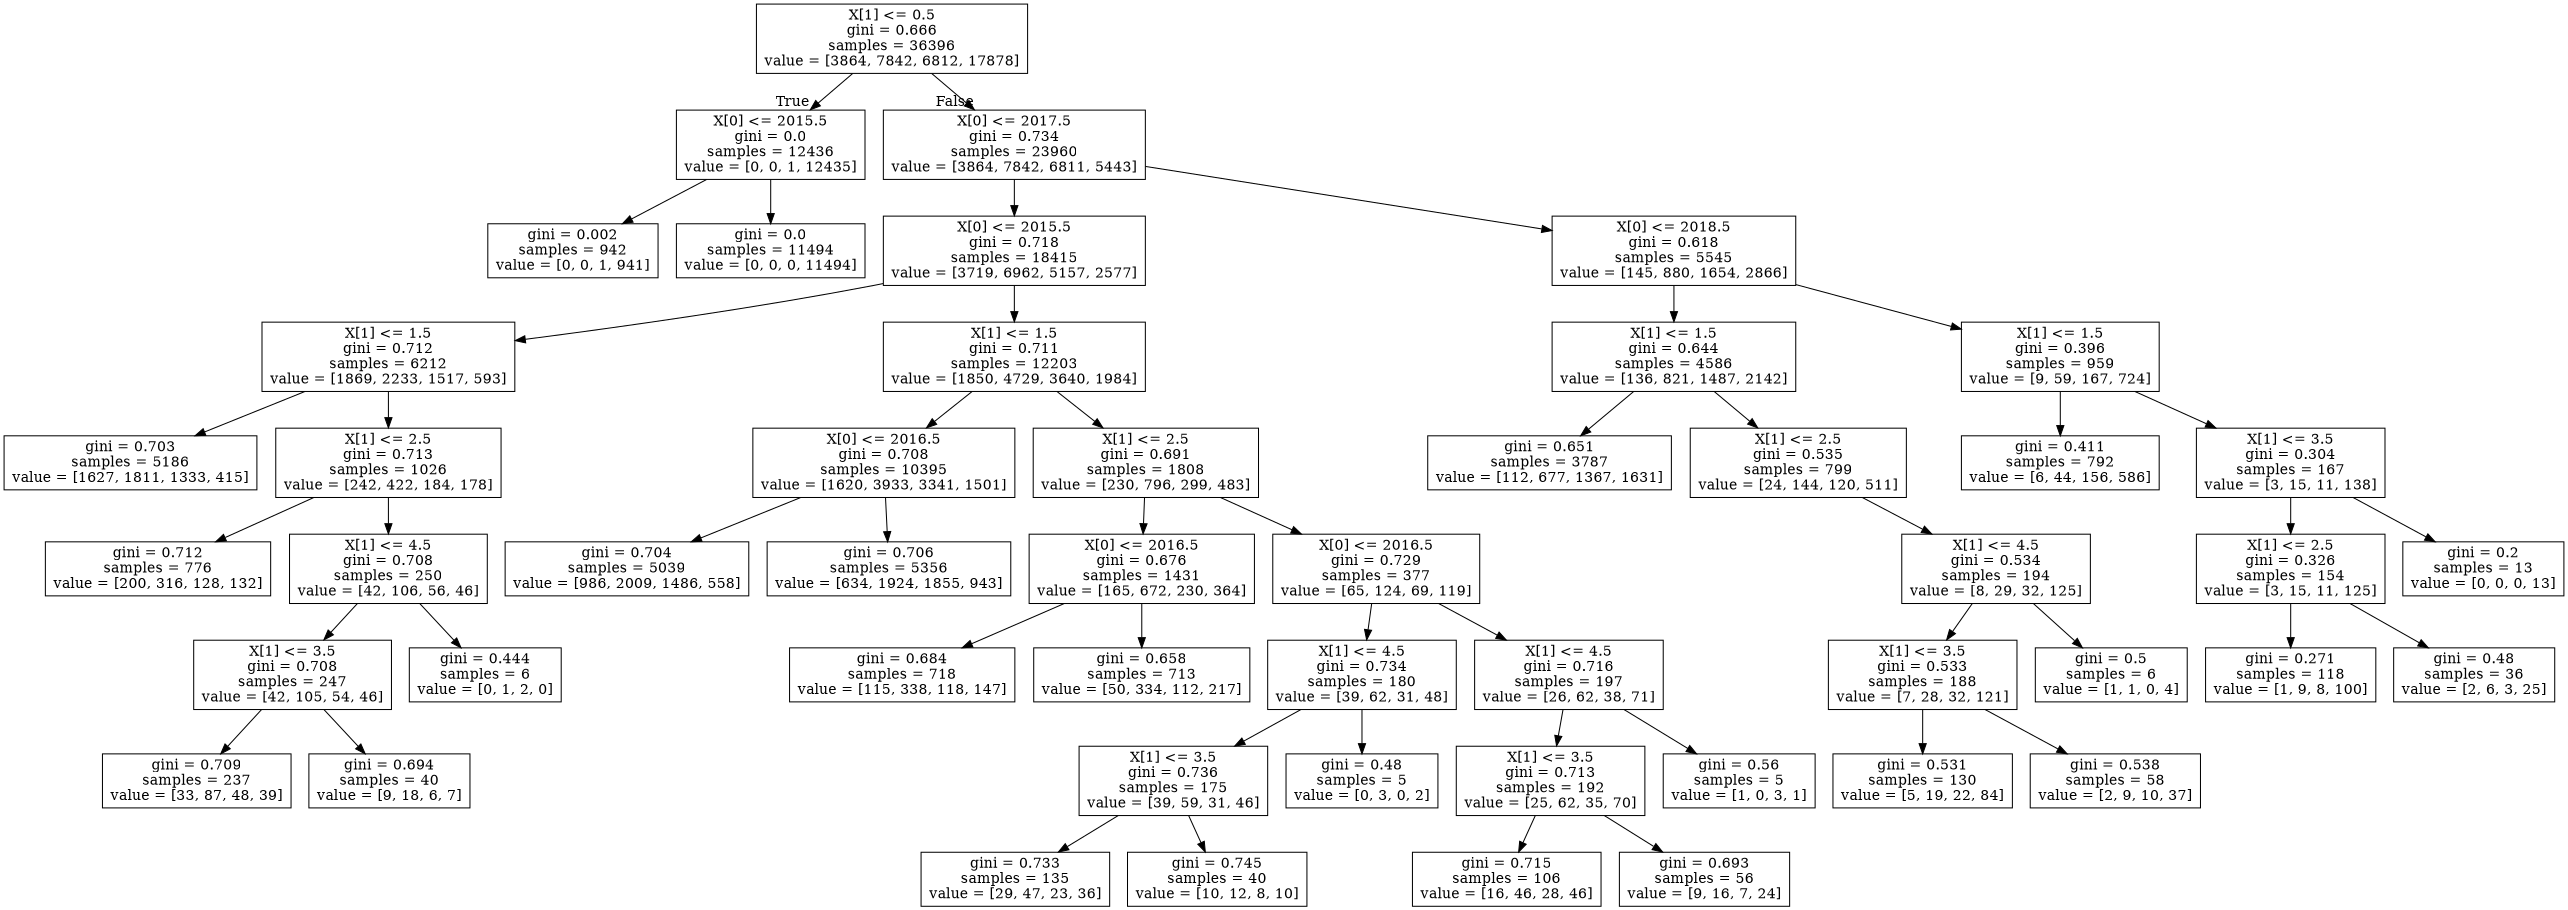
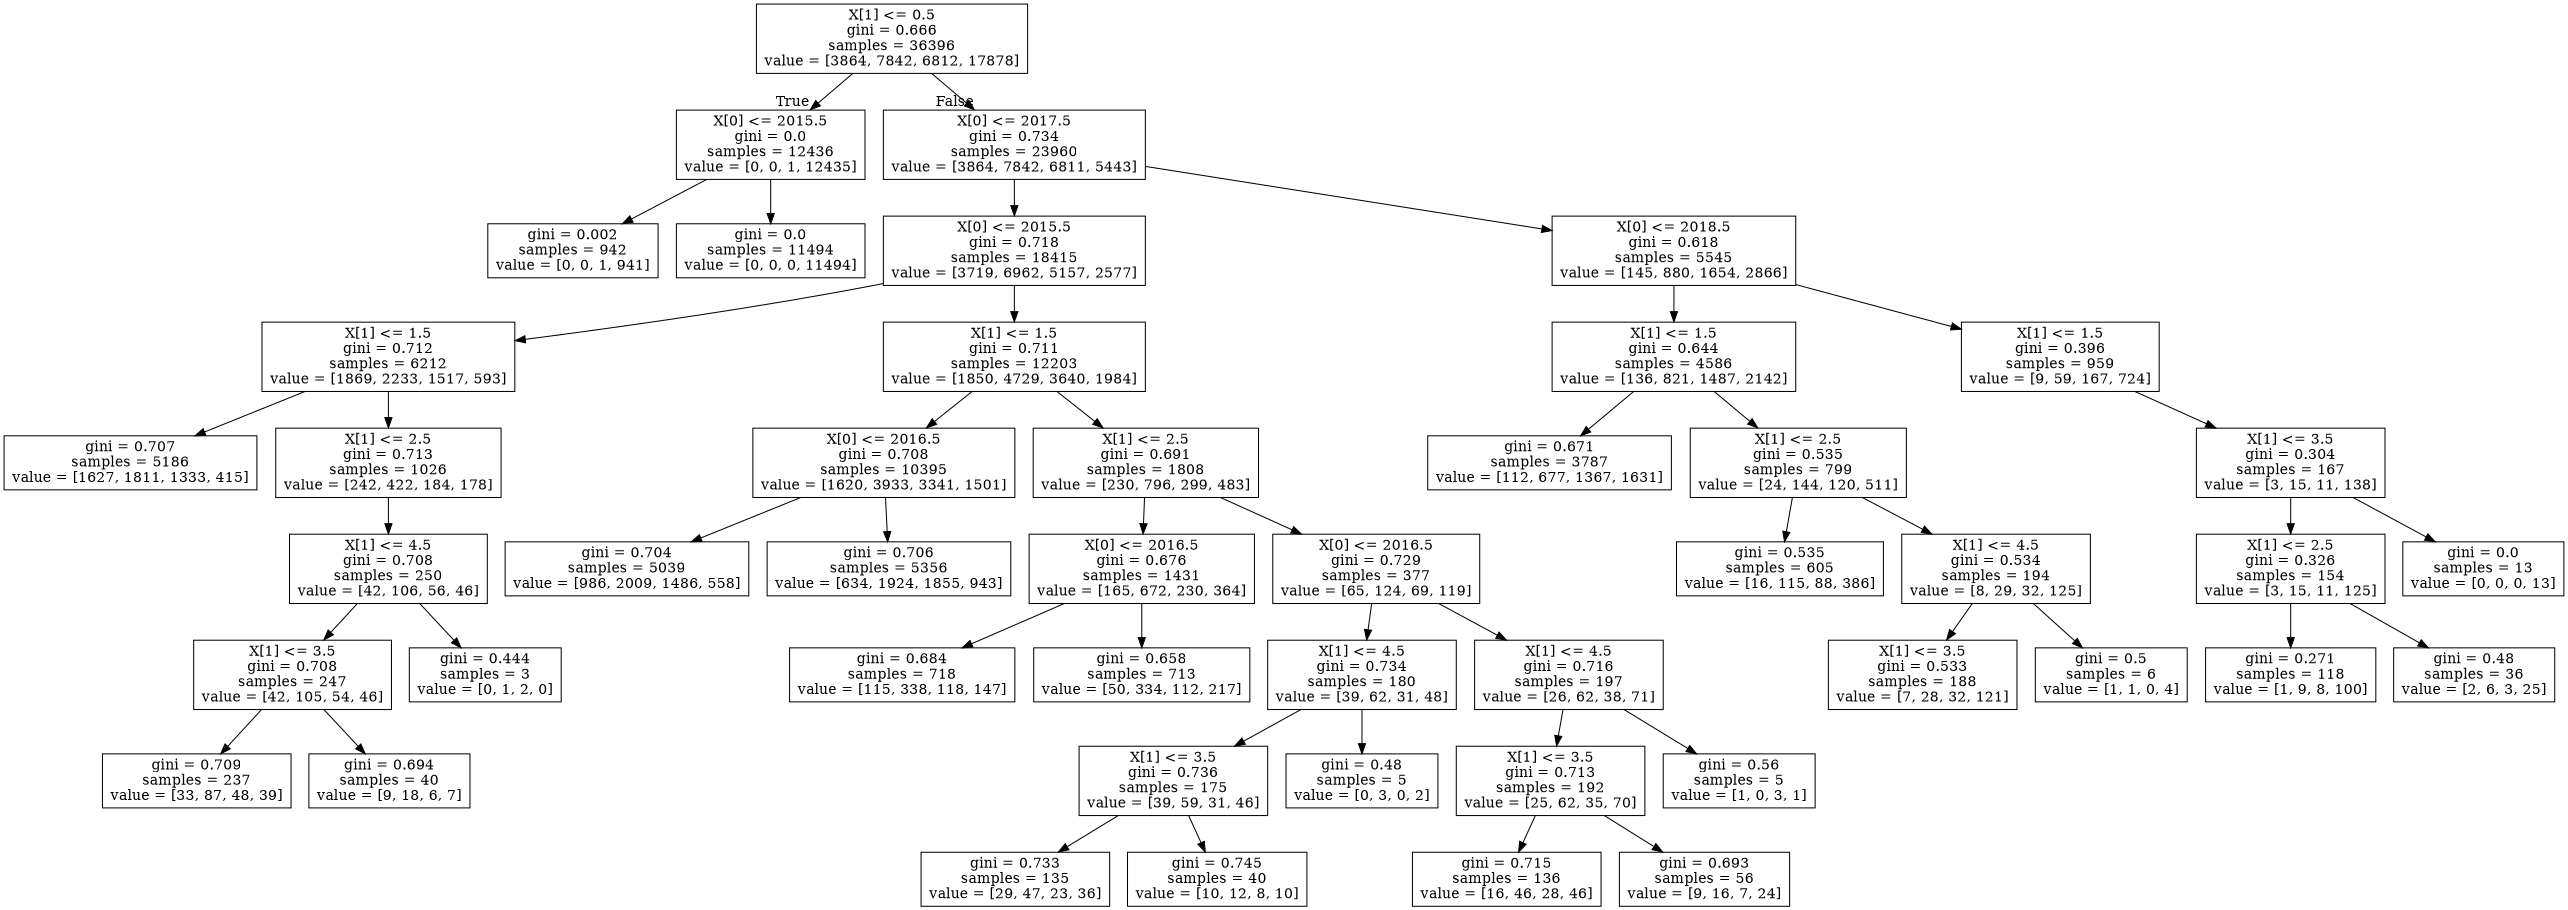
node "gini = 0.703 samples = 5186 value = [1627, 1811, 1333, 415]": label "gini = 0.703 samples = 5186 value = [1627, 1811, 1333, 415]" -> "gini = 0.707 samples = 5186 value = [1627, 1811, 1333, 415]"
node "gini = 0.651 samples = 3787 value = [112, 677, 1367, 1631]": label "gini = 0.651 samples = 3787 value = [112, 677, 1367, 1631]" -> "gini = 0.671 samples = 3787 value = [112, 677, 1367, 1631]"
node "gini = 0.411 samples = 792 value = [6, 44, 156, 586]": removed
node "gini = 0.712 samples = 776 value = [200, 316, 128, 132]": removed
node "gini = 0.535 samples = 605 value = [16, 115, 88, 386]": added
node "gini = 0.2 samples = 13 value = [0, 0, 0, 13]": label "gini = 0.2 samples = 13 value = [0, 0, 0, 13]" -> "gini = 0.0 samples = 13 value = [0, 0, 0, 13]"
node "gini = 0.444 samples = 6 value = [0, 1, 2, 0]": label "gini = 0.444 samples = 6 value = [0, 1, 2, 0]" -> "gini = 0.444 samples = 3 value = [0, 1, 2, 0]"
node "gini = 0.531 samples = 130 value = [5, 19, 22, 84]": removed
node "gini = 0.538 samples = 58 value = [2, 9, 10, 37]": removed
node "gini = 0.715 samples = 106 value = [16, 46, 28, 46]": label "gini = 0.715 samples = 106 value = [16, 46, 28, 46]" -> "gini = 0.715 samples = 136 value = [16, 46, 28, 46]"
